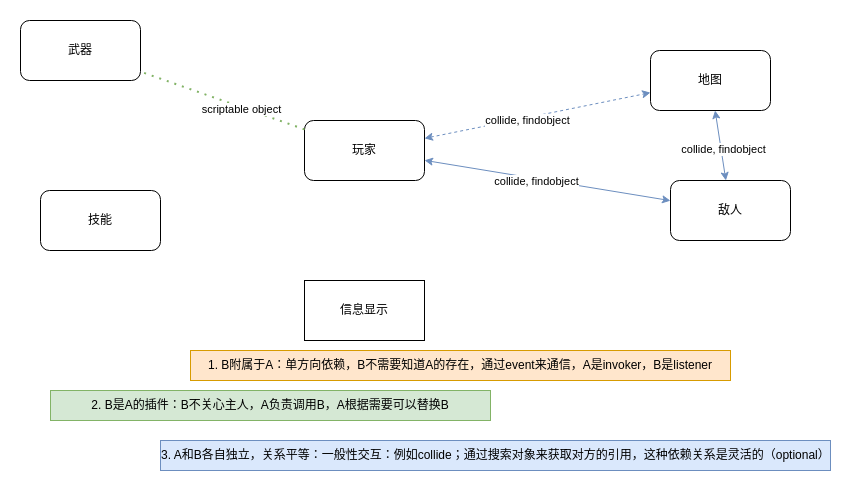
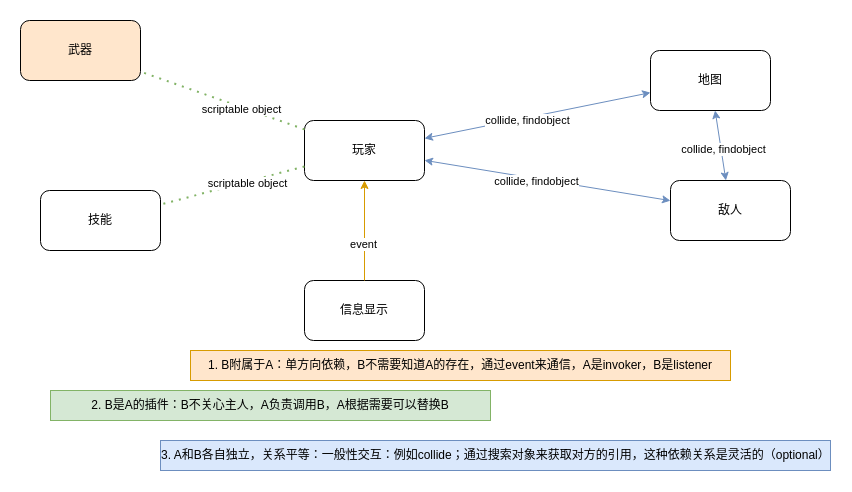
node "武器": fillcolor #ffffff -> #ffe6cc
edge "地图" -- "玩家": style dashed -> solid
edge "玩家" -- "技能": added, label "scriptable object"
edge "信息显示" -> "玩家": added, label "event"
node "信息显示": shape rectangle -> rounded rectangle
